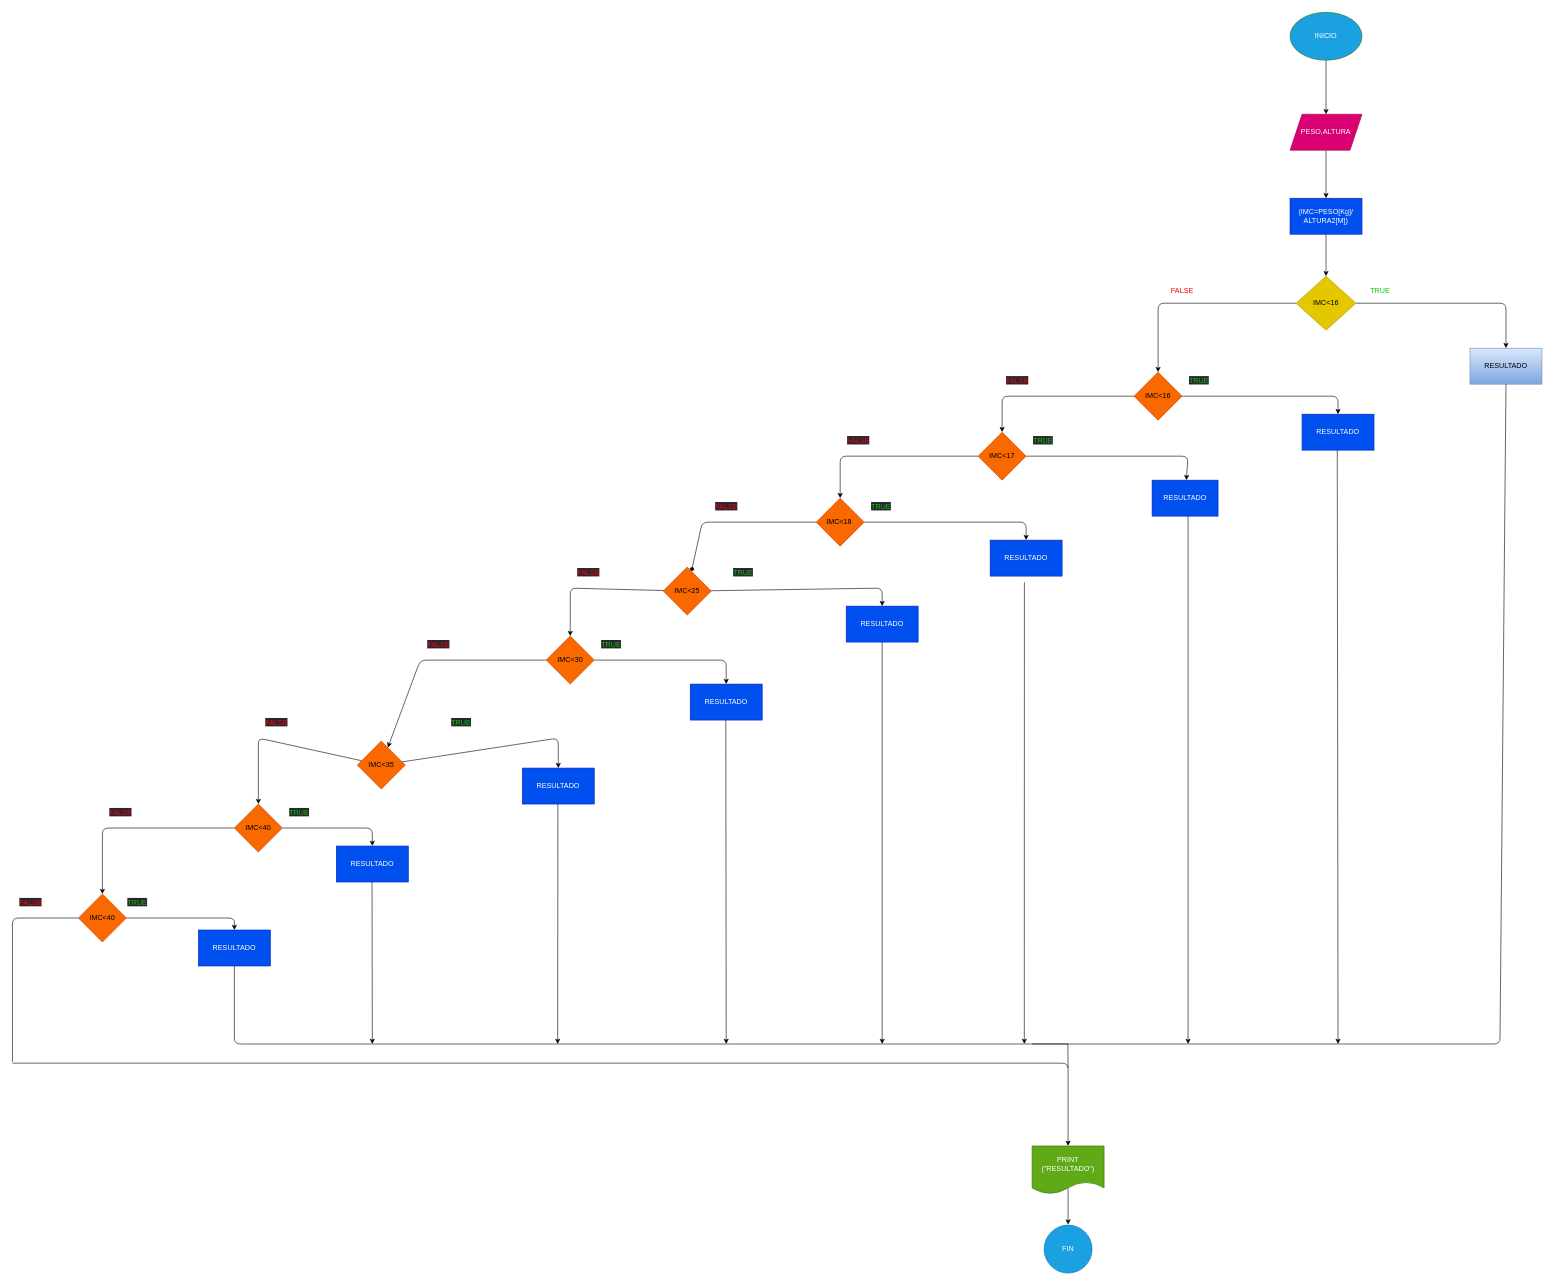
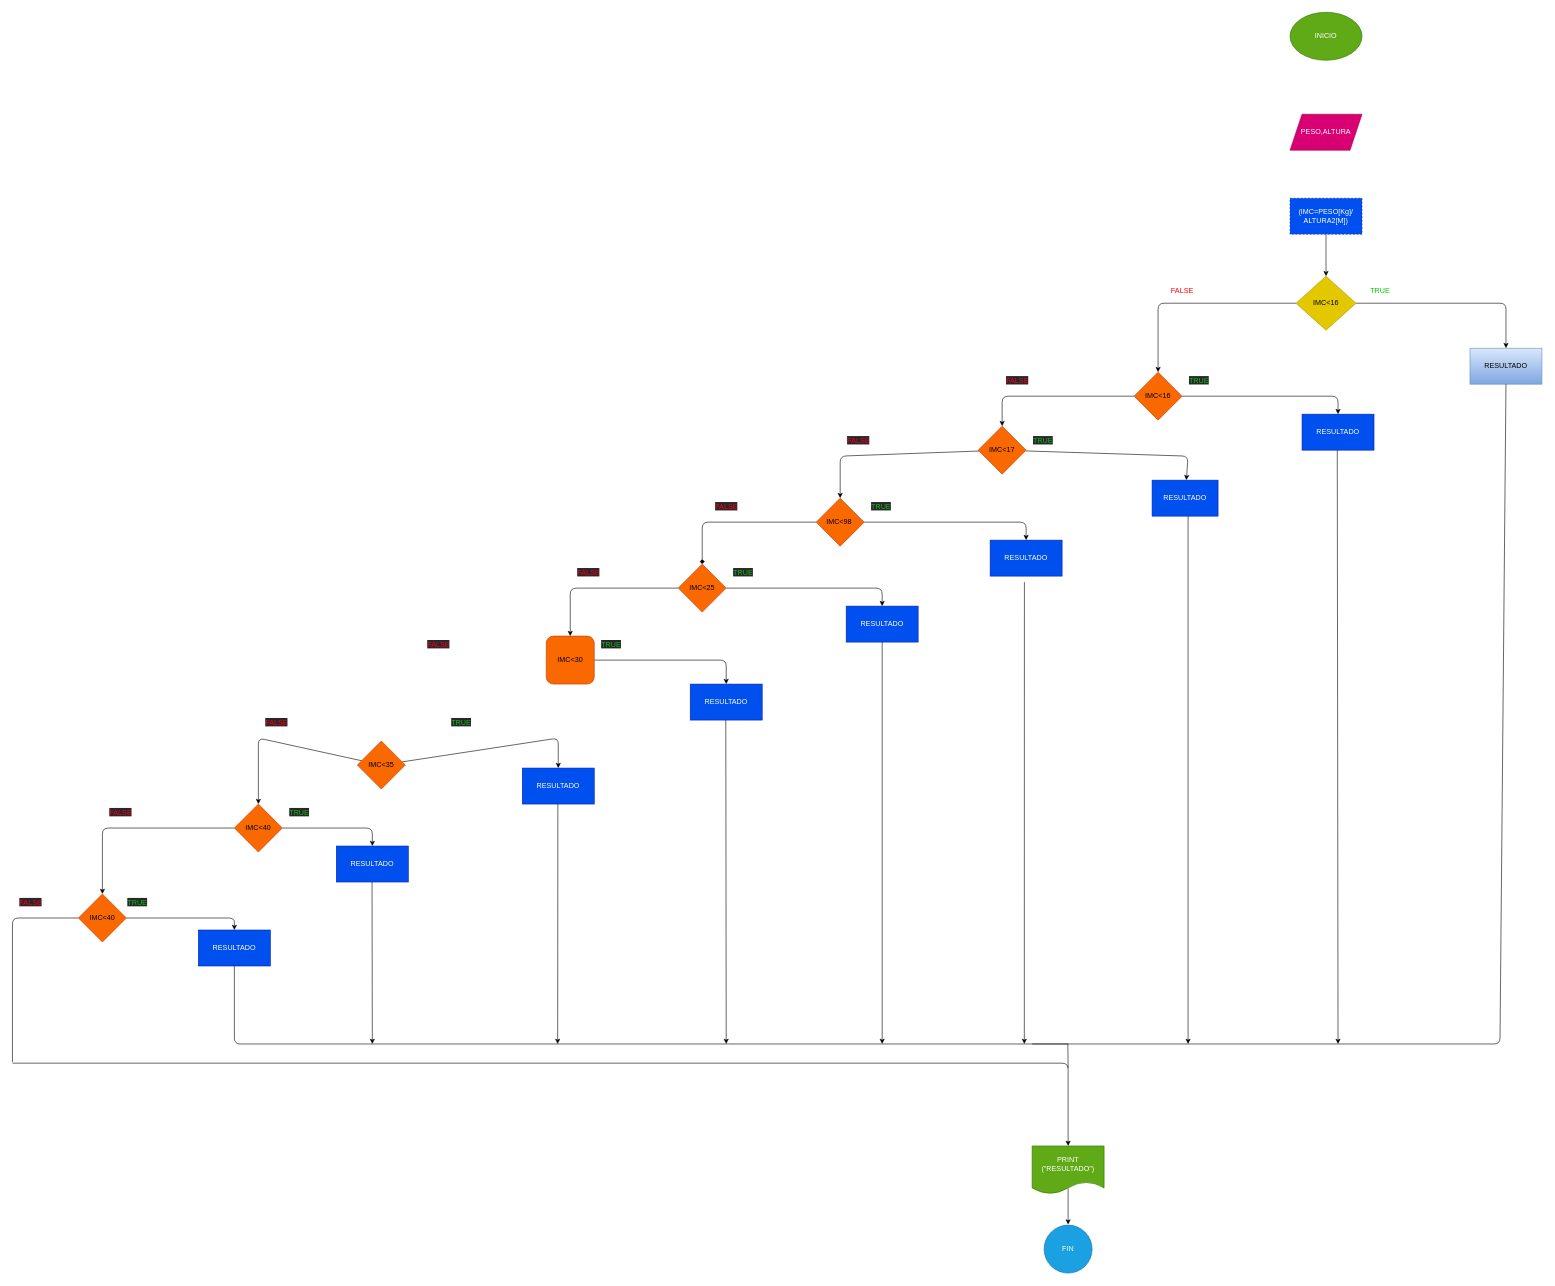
node "INICIO": fillcolor #1ba1e2 -> #60a917
edge "INICIO" -> "PESO,ALTURA": removed
edge "PESO,ALTURA" -> "(IMC=PESO[Kg]/ ALTURA2[M])": removed
node "(IMC=PESO[Kg]/ ALTURA2[M])": style solid -> dashed
node "IMC<17": moved (1002, 456) -> (1002, 450)
node "IMC<18": label "IMC<18" -> "IMC<98"
node "IMC<25": moved (687, 591) -> (702, 588)
node "IMC<30": shape diamond -> rounded rectangle
edge "IMC<30" -> "IMC<35": removed
